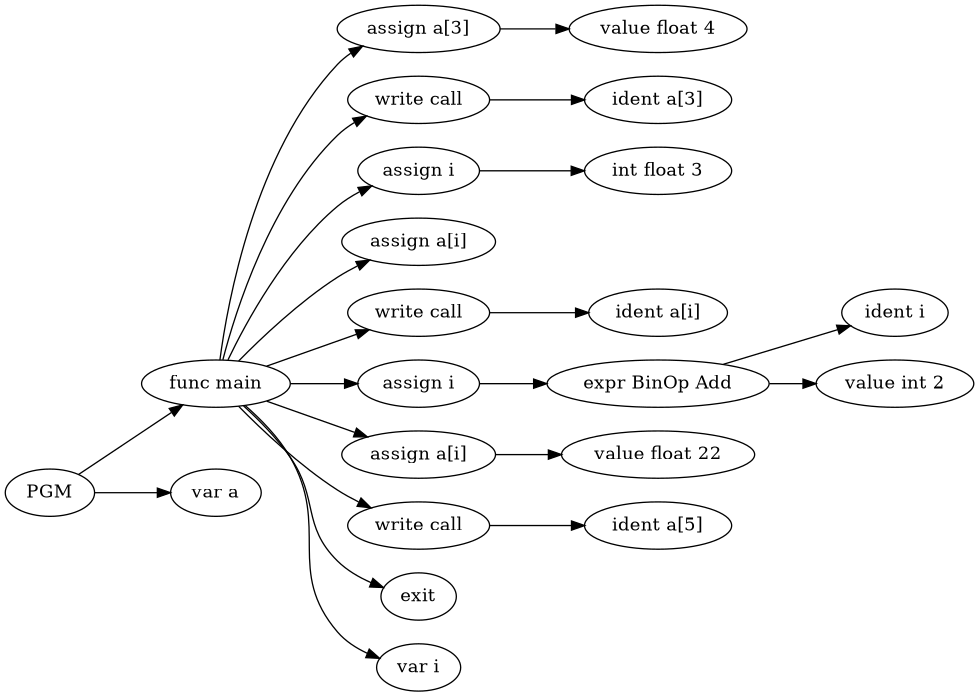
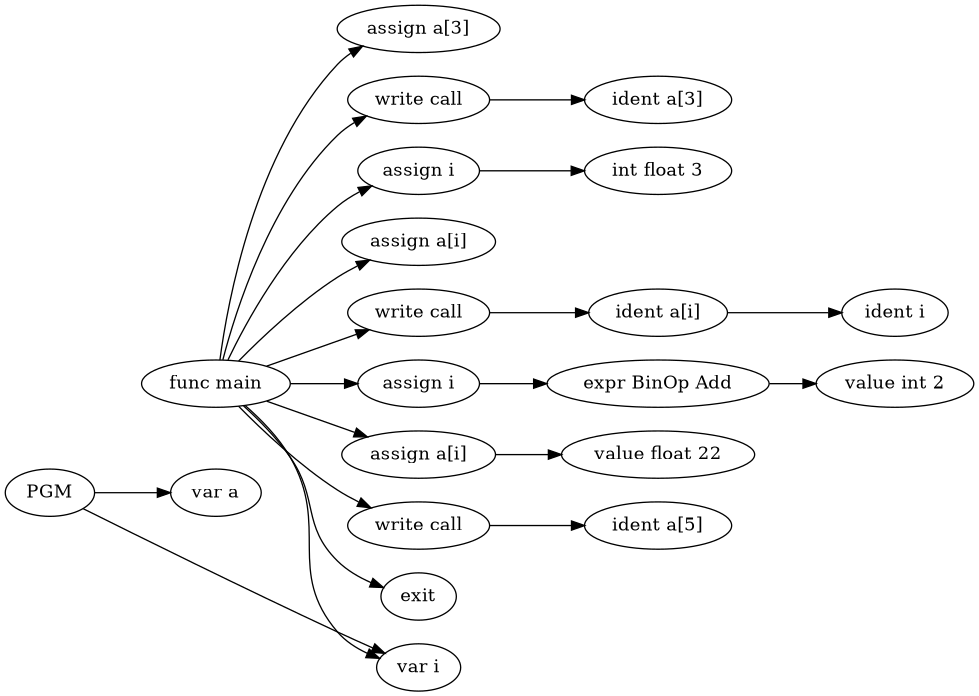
node "value float 4": removed
edge "expr BinOp Add" -> "ident i": now "ident a[i]" -> "ident i"
edge "PGM" -> "func main": now "PGM" -> "var i"
